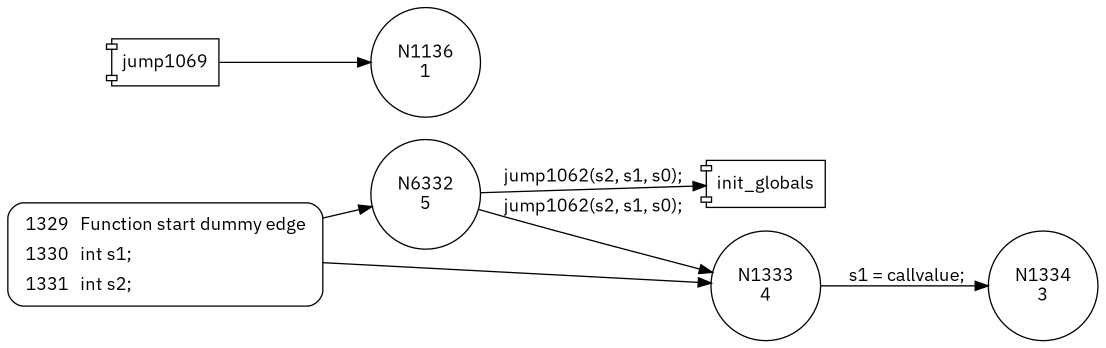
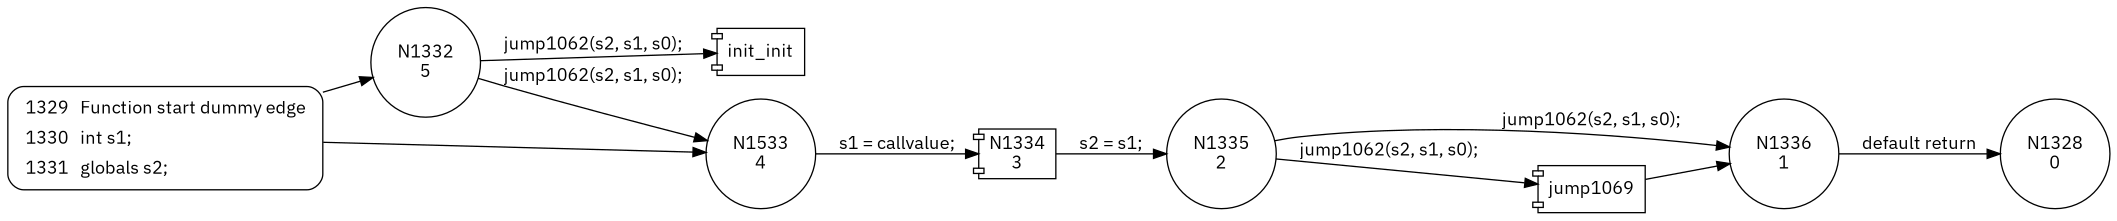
node "N1136 1": label "N1136 1" -> "N1336 1"
node "N1335 2": added
node "N1328 0": added
node "init_globals": label "init_globals" -> "init_init"
node "N6332 5": label "N6332 5" -> "N1332 5"
node "1329": text "int s2;" -> "globals s2;"
node "N1333 4": label "N1333 4" -> "N1533 4"
node "N1334 3": shape circle -> component
